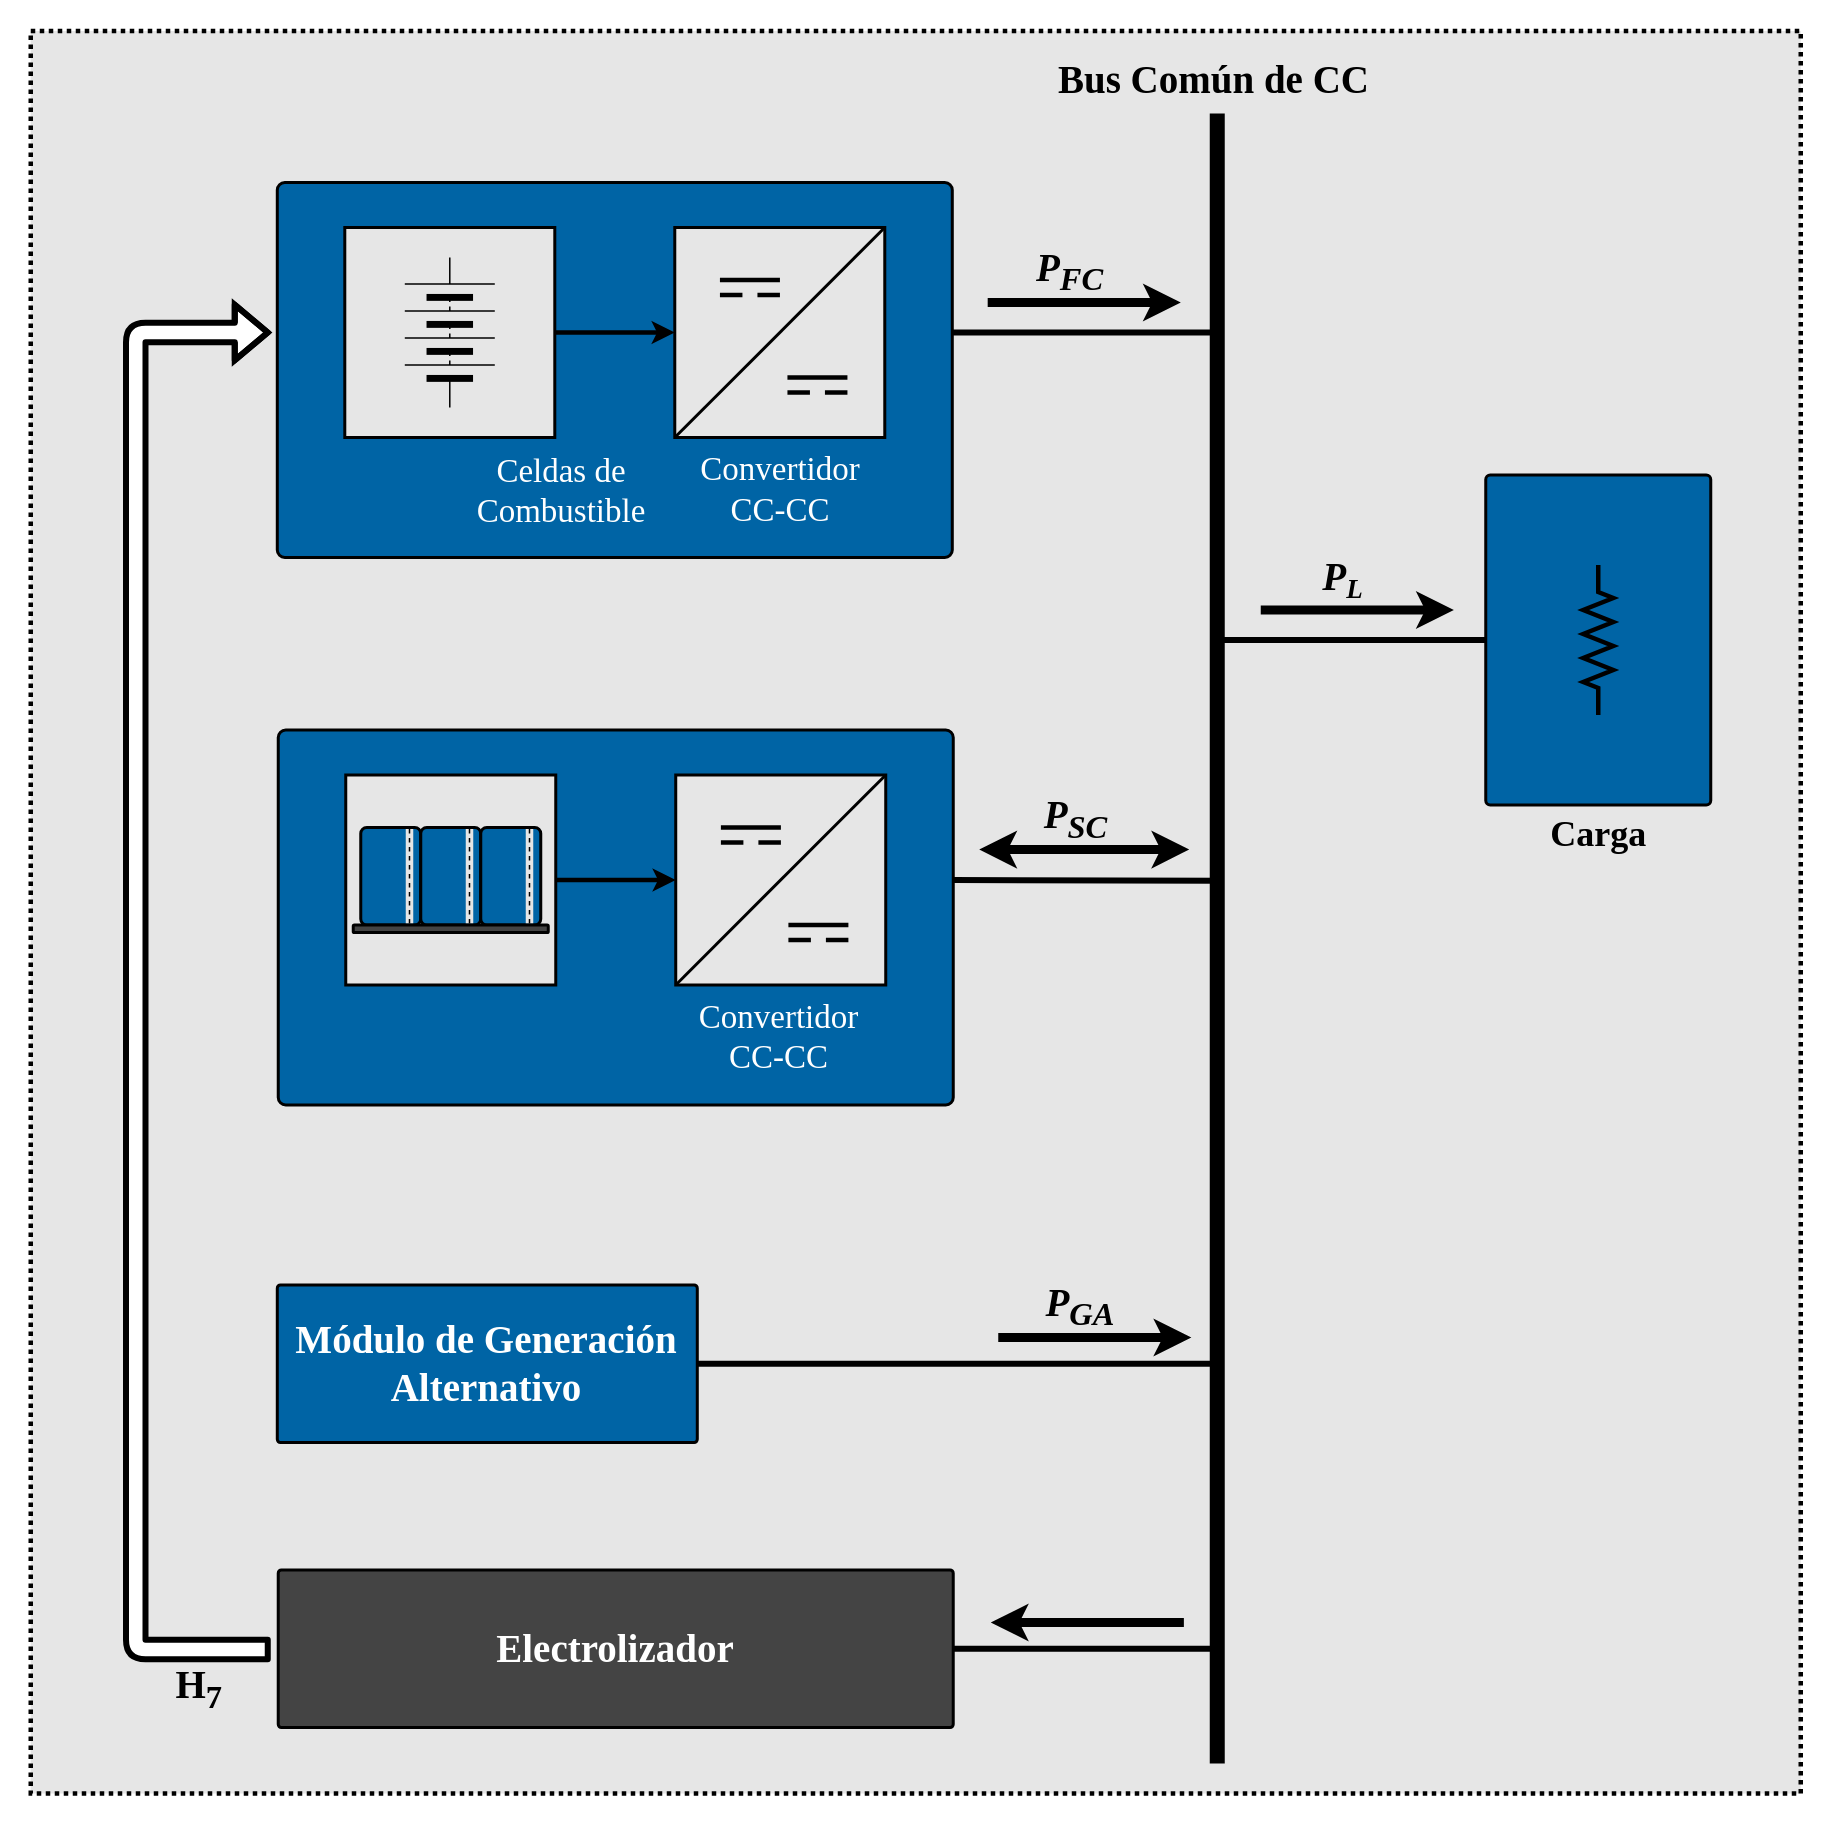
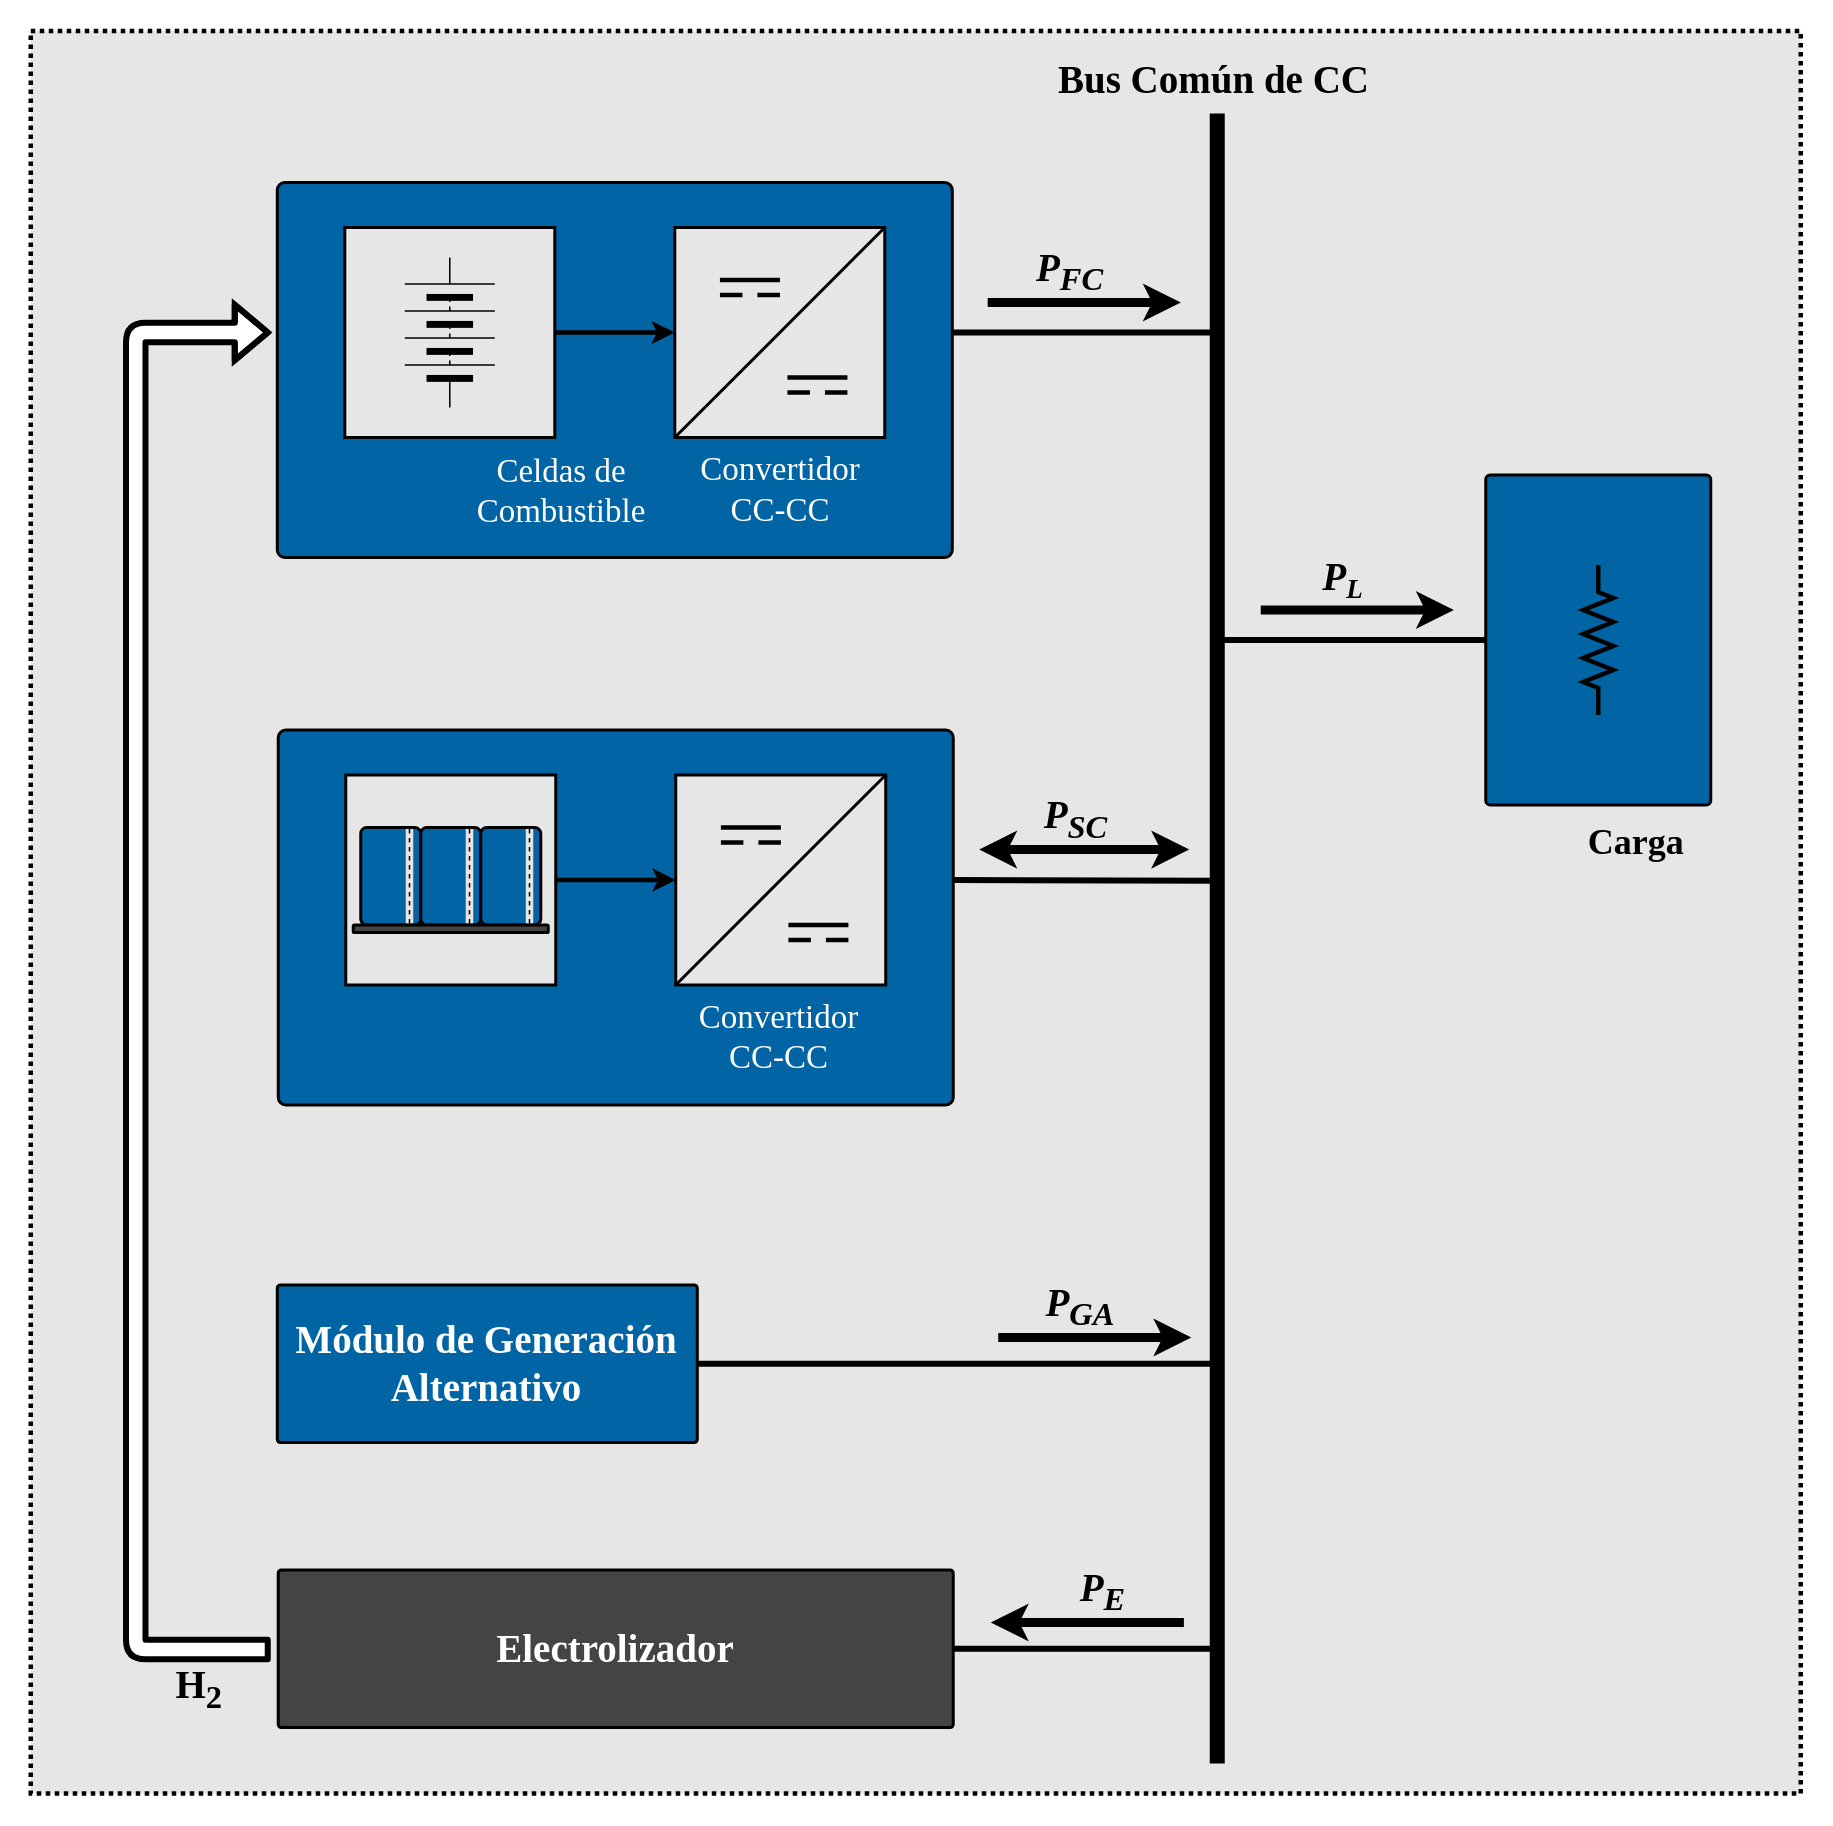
node "Carga": moved (1598, 835) -> (1636, 842)
node "PE": added
node "H7": label "H7" -> "H2"
